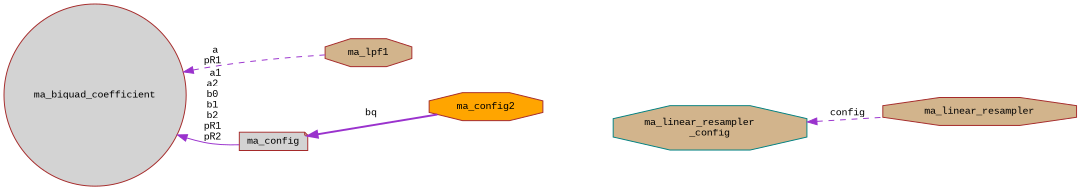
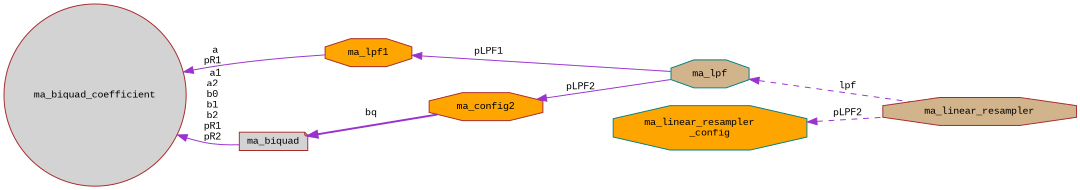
node "ma_lpf1": fillcolor tan -> orange
edge "ma_lpf1" -> "ma_biquad_coefficient": style dashed -> solid
node "ma_lpf": added
edge "ma_linear_resampler" -> "ma_linear_resampler _config": label " config" -> " pLPF2"
node "ma_linear_resampler _config": fillcolor tan -> orange
node "ma_config": label "ma_config" -> "ma_biquad"
